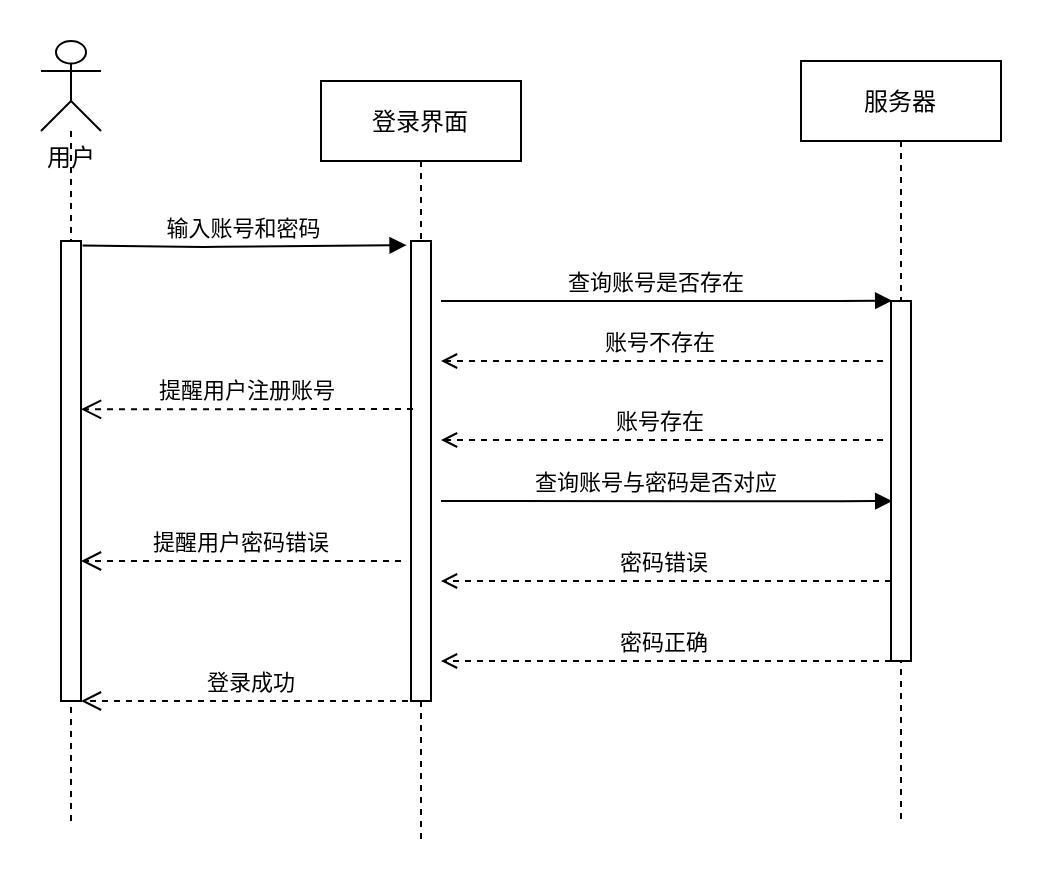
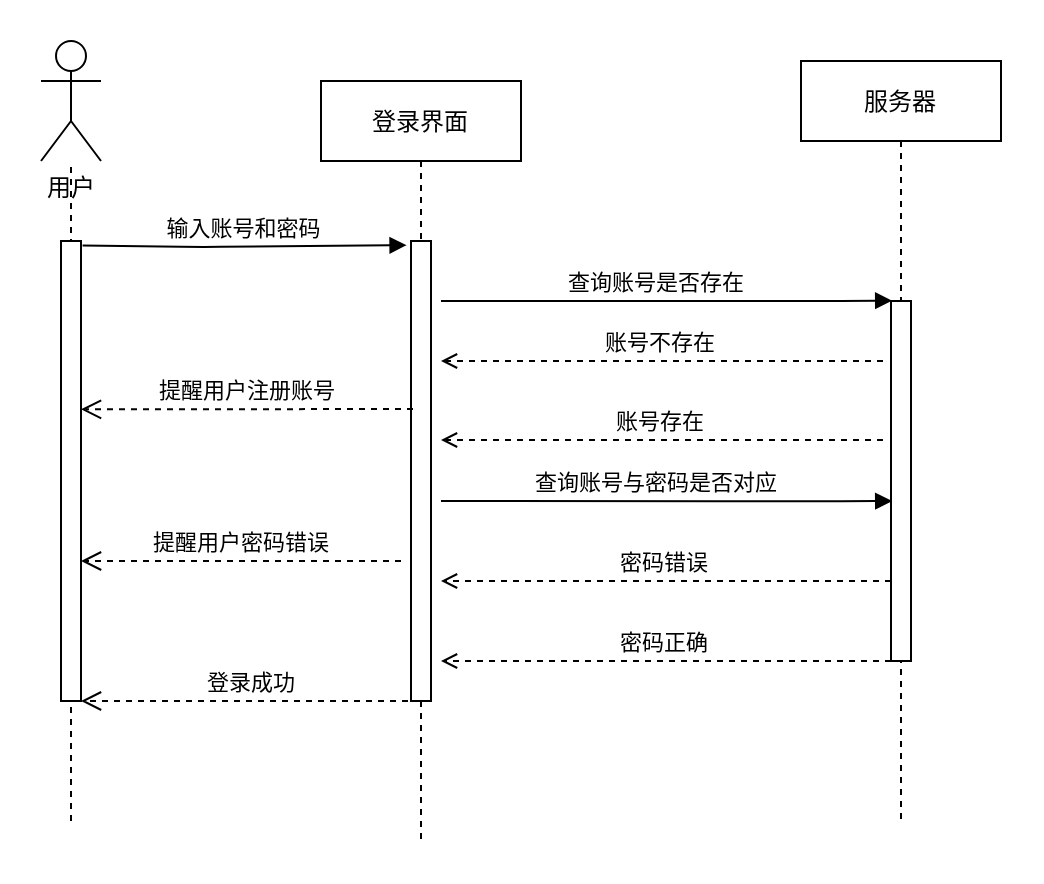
node "用户": size 60x90 -> 60x120
